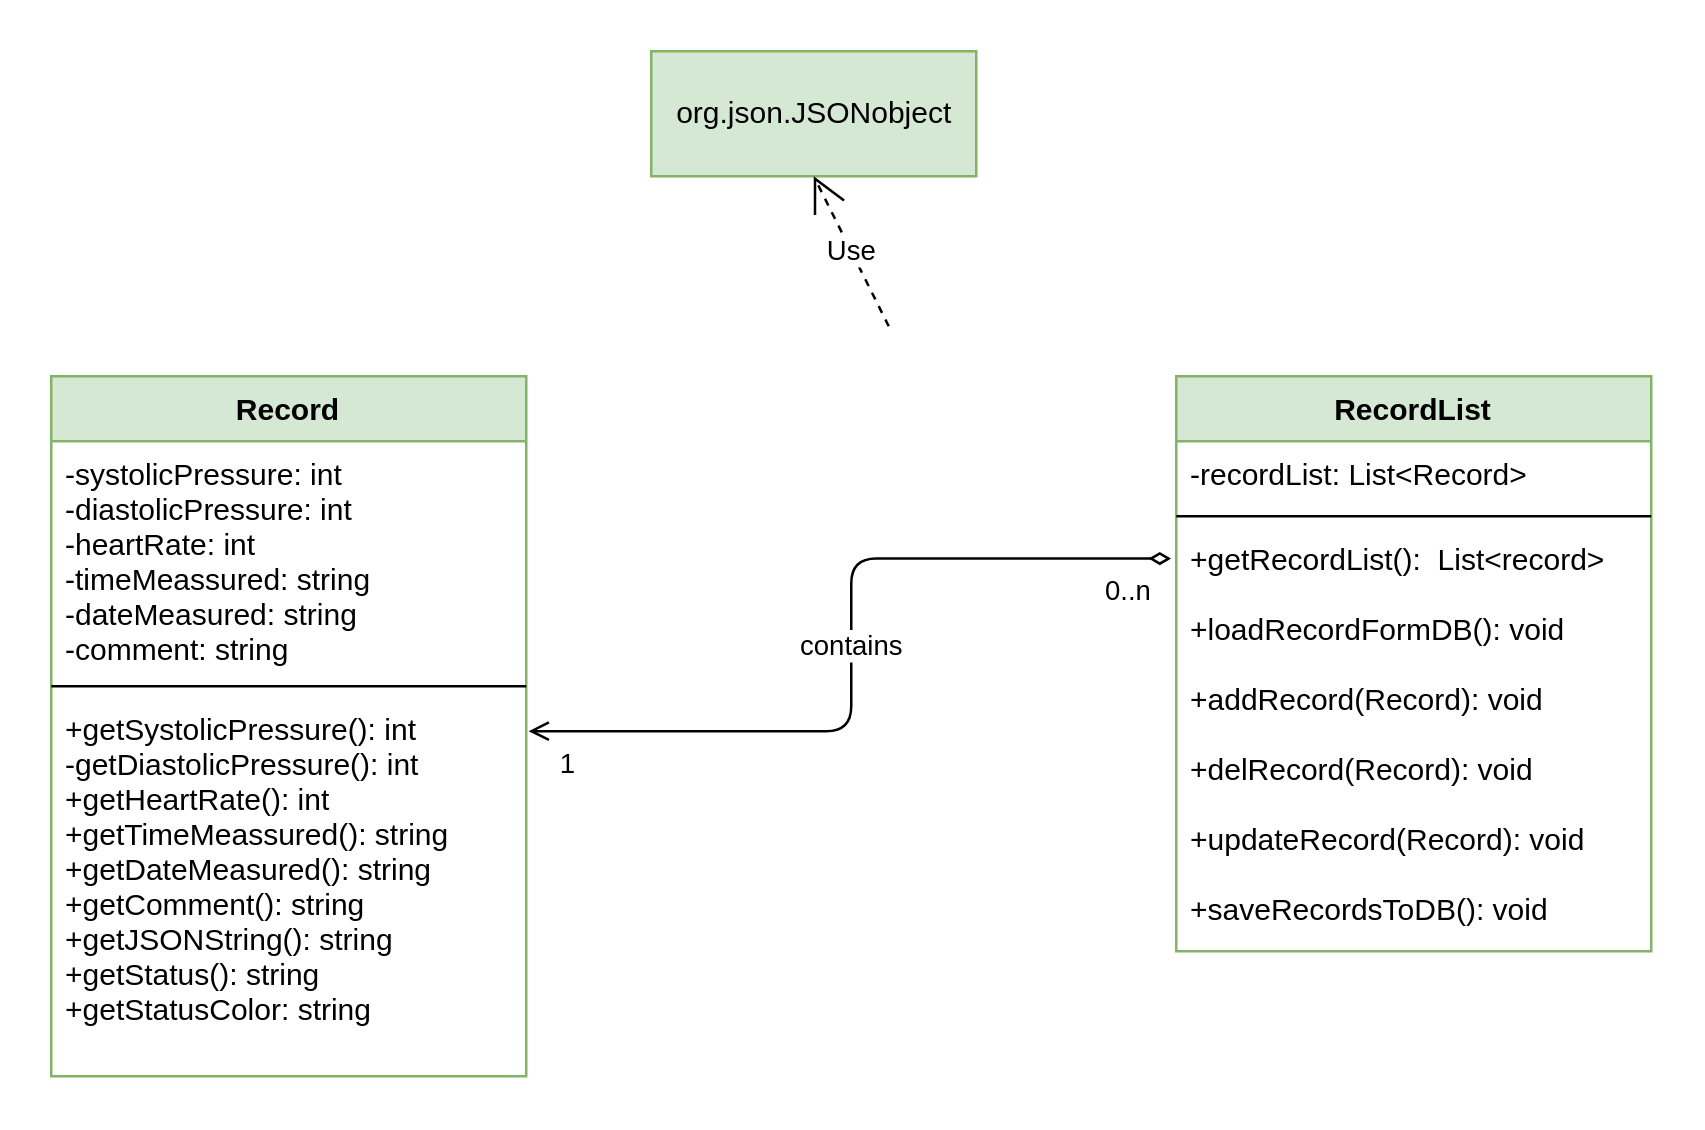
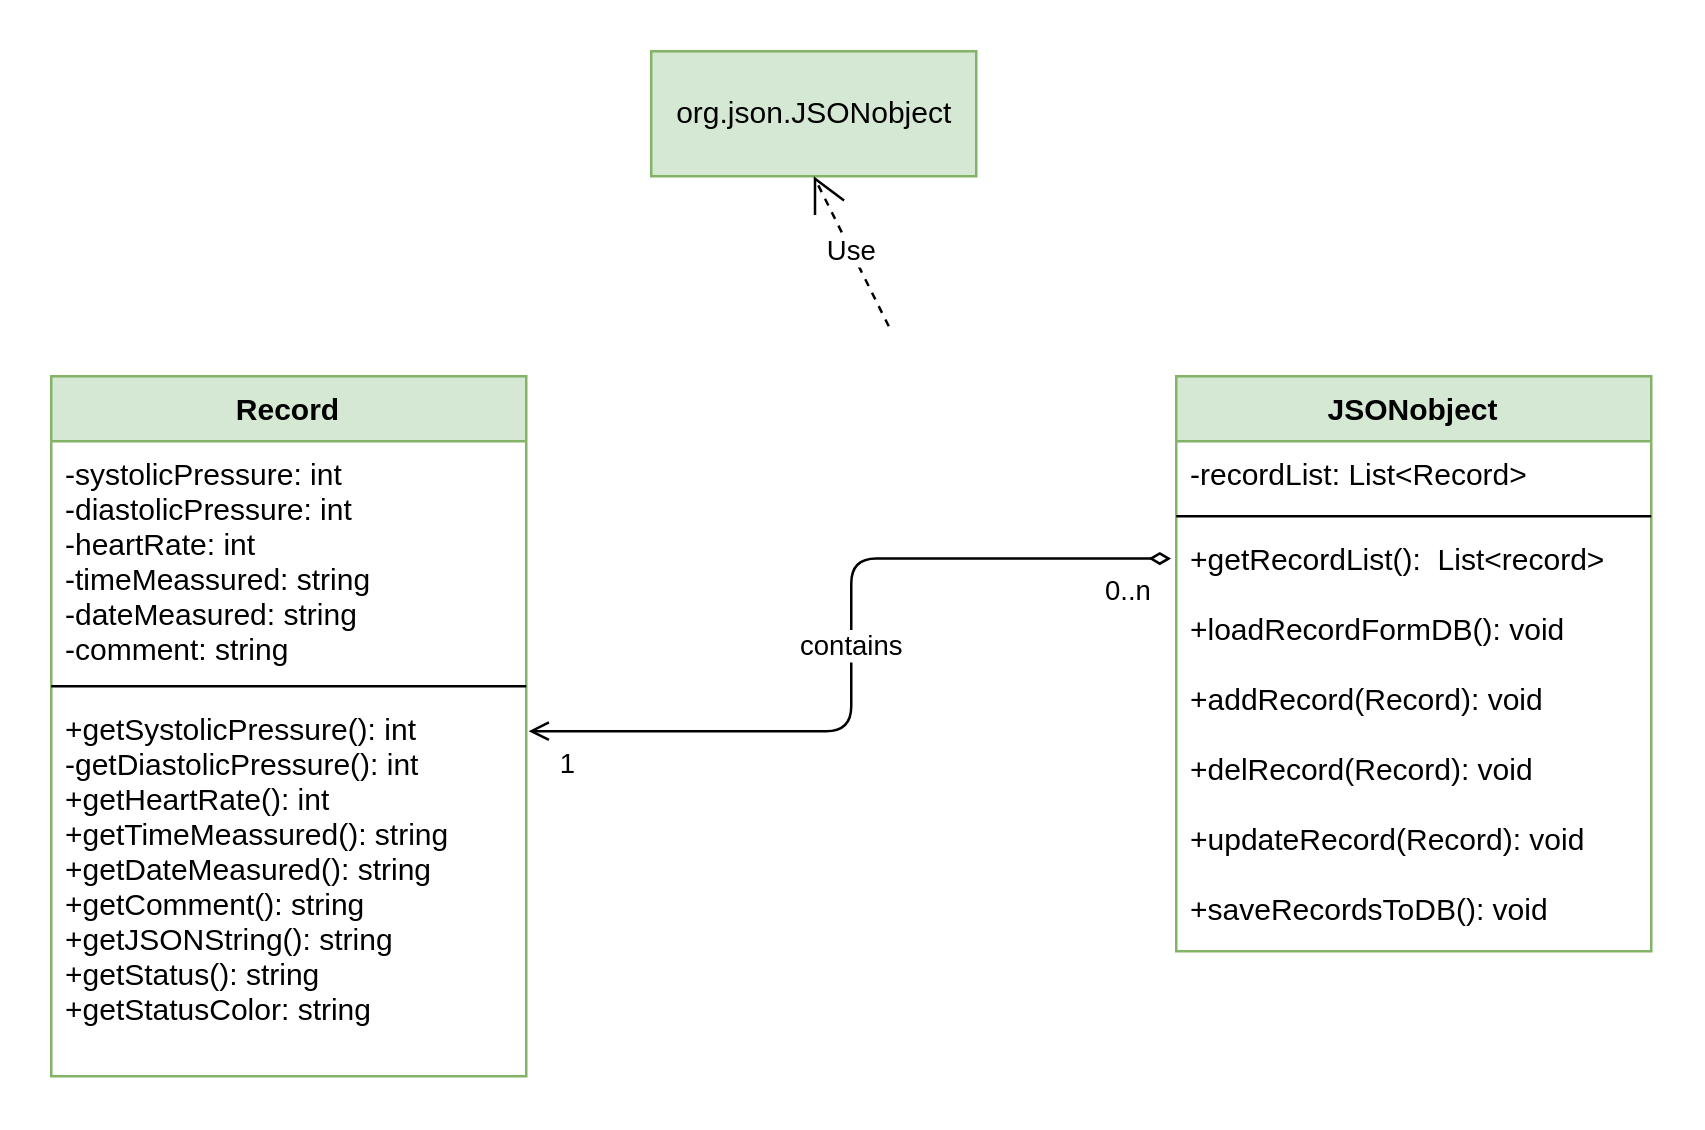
node "RecordList": label "RecordList" -> "JSONobject"
